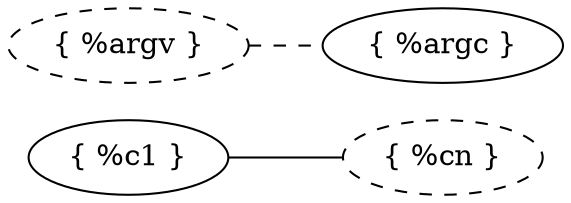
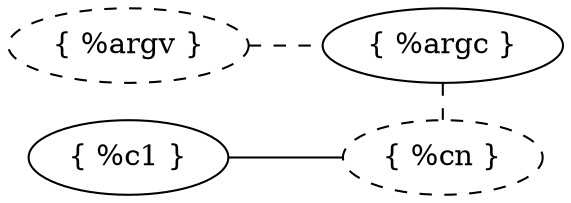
edge "{ %argc }" -- "{ %cn }": added
